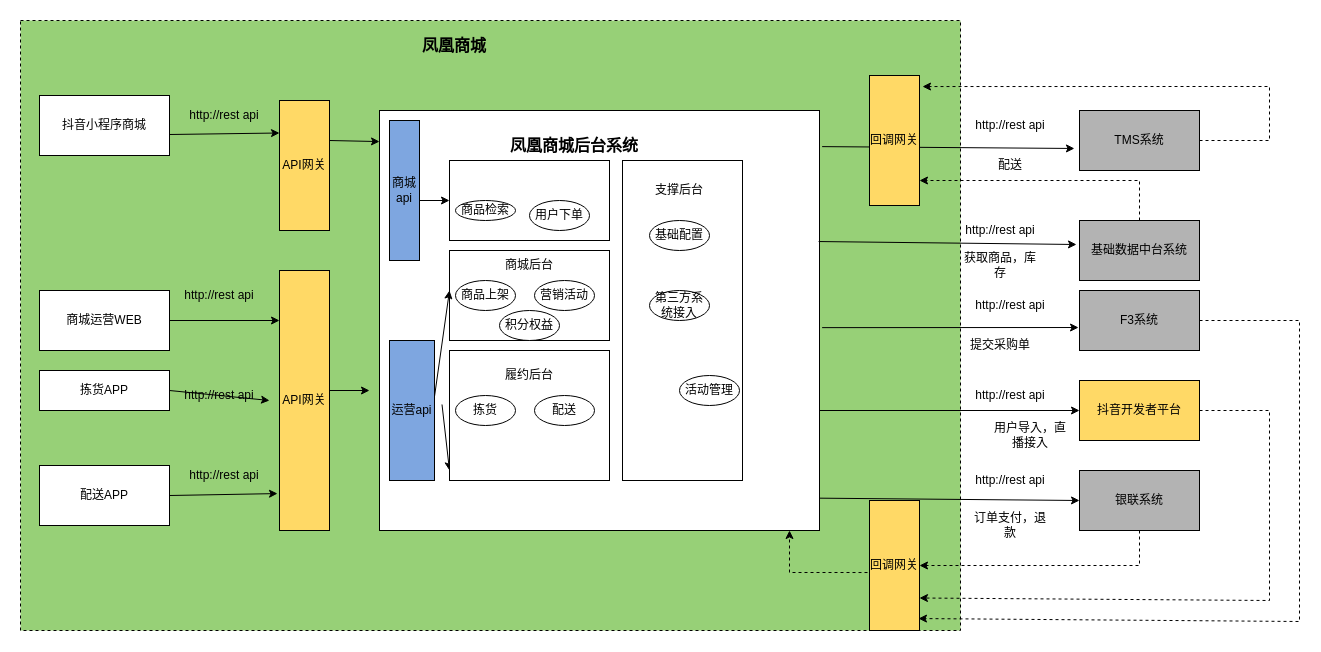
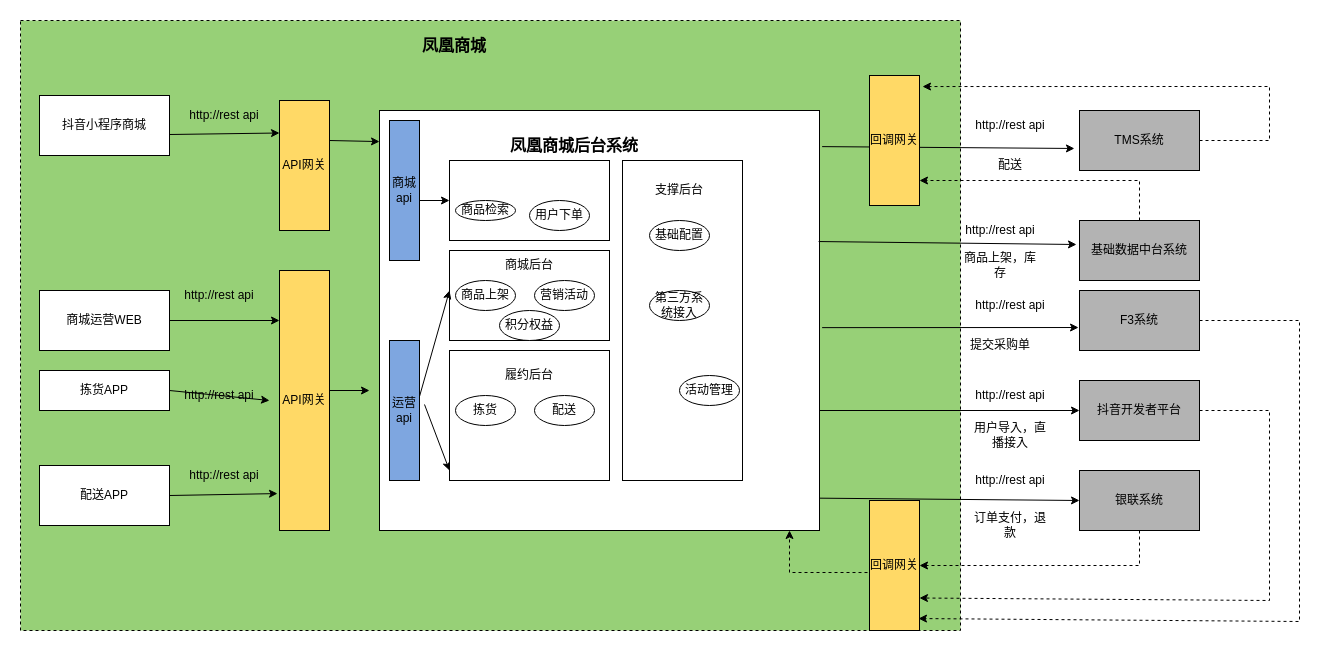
node "获取商品，库存": label "获取商品，库存" -> "商品上架，库存"
node "运营api": size 45x140 -> 30x140
node "抖音开发者平台": fillcolor #ffd966 -> #b3b3b3
node "用户导入，直播接入": moved (1031, 436) -> (1011, 436)
